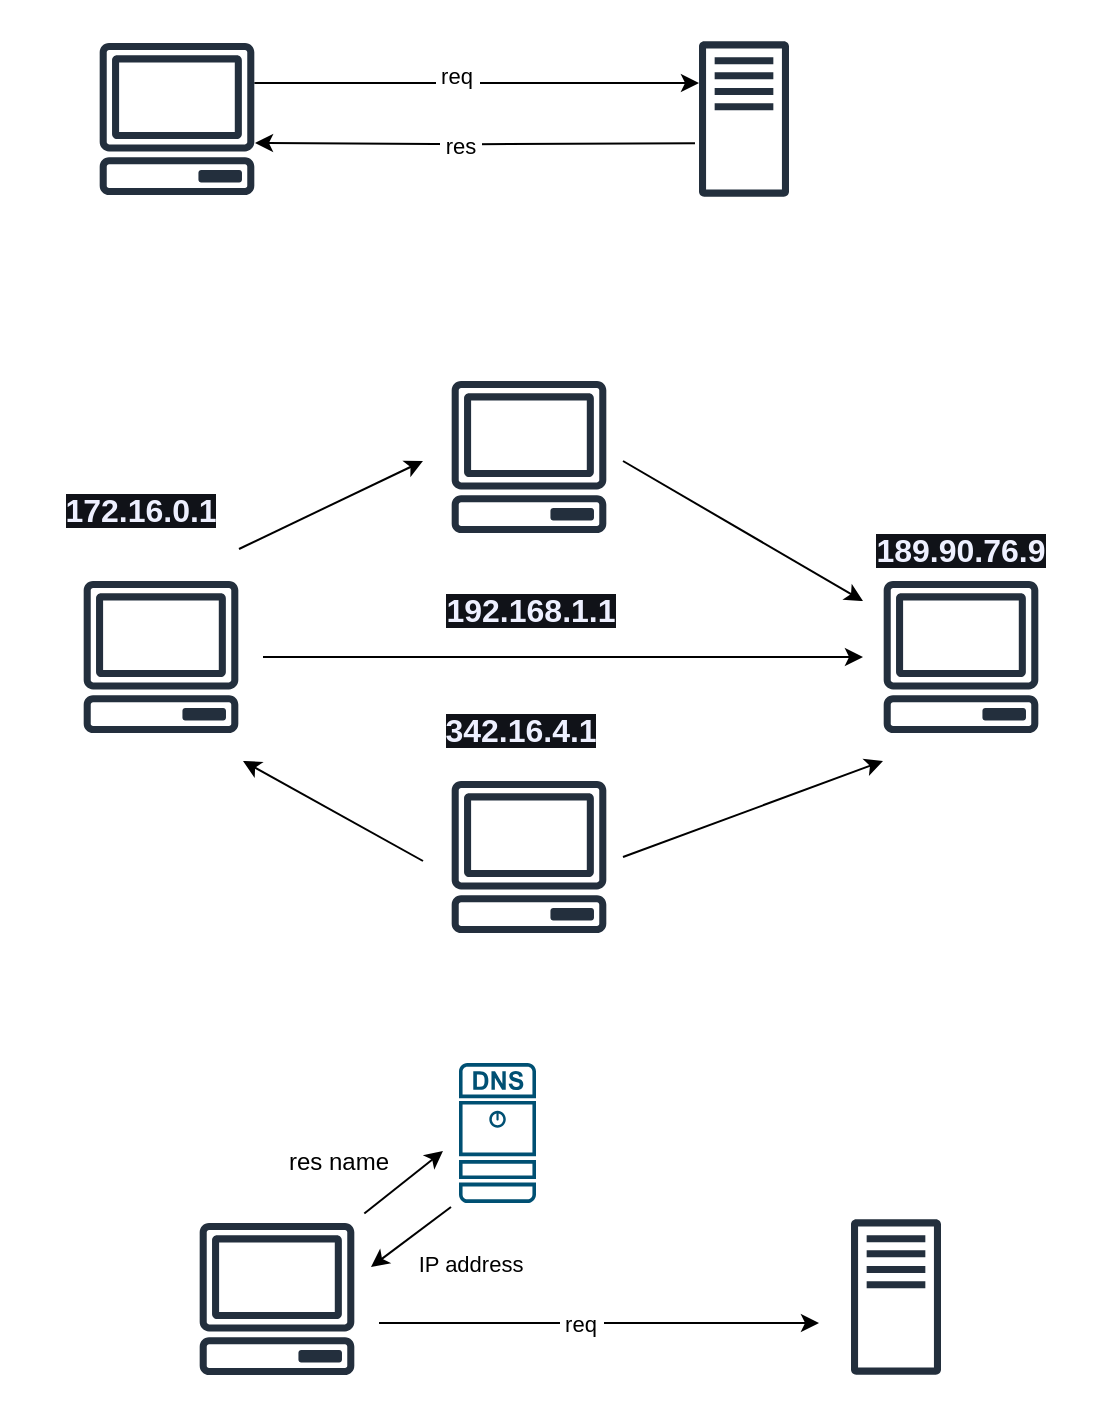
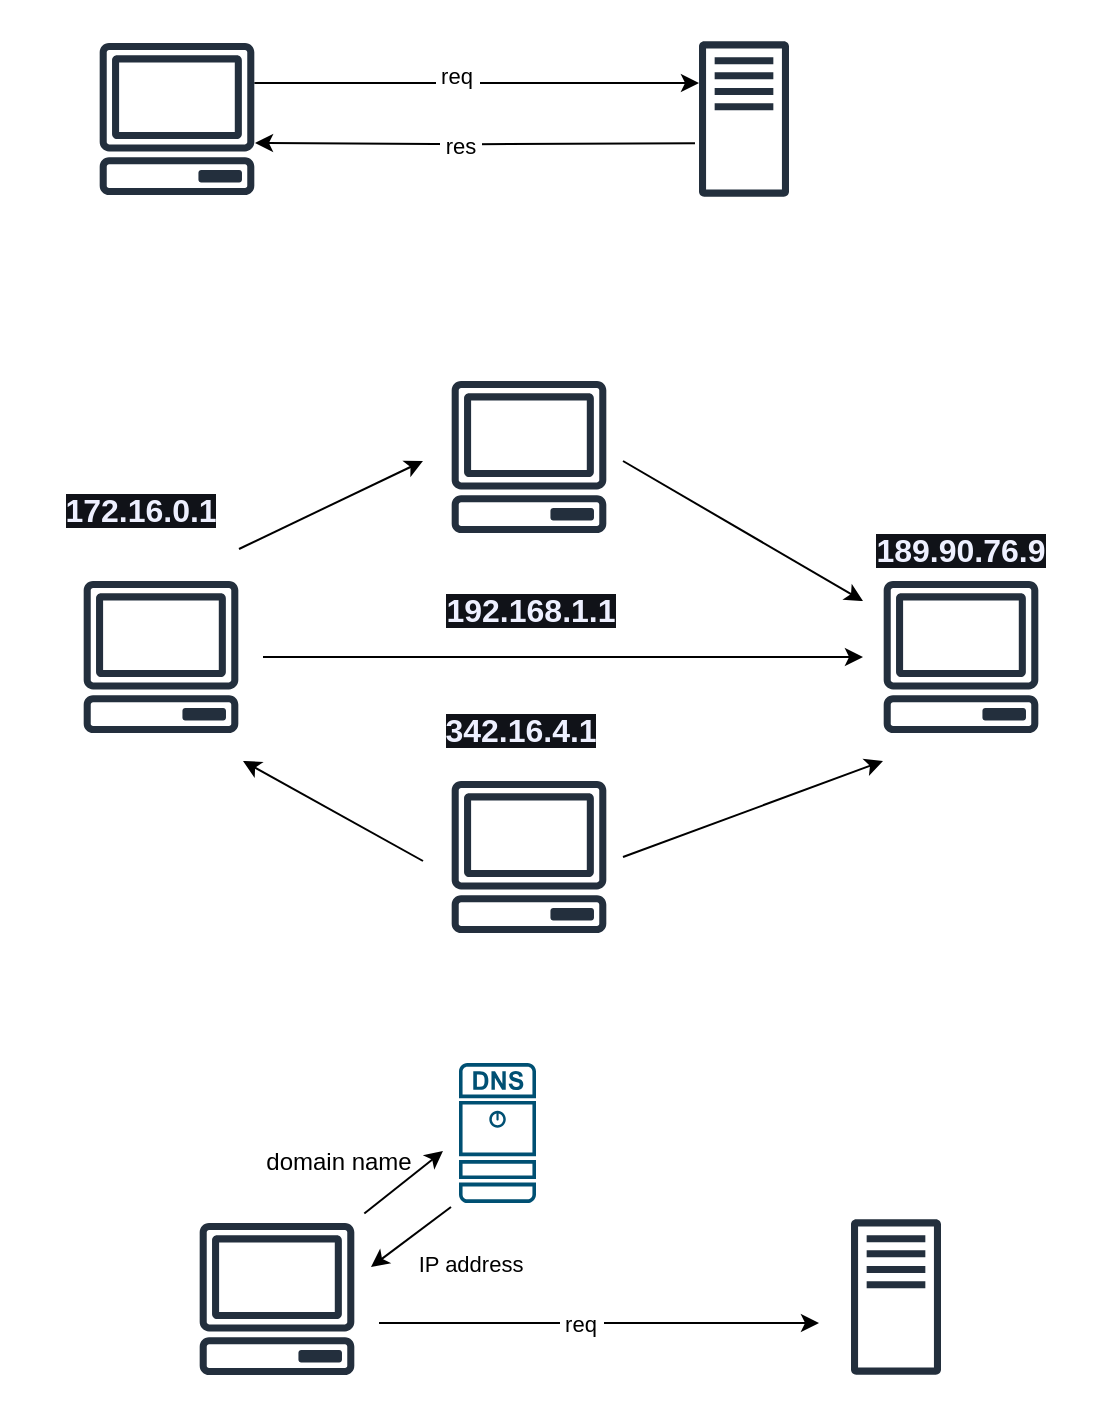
node "res name": label "res name" -> "domain name"
